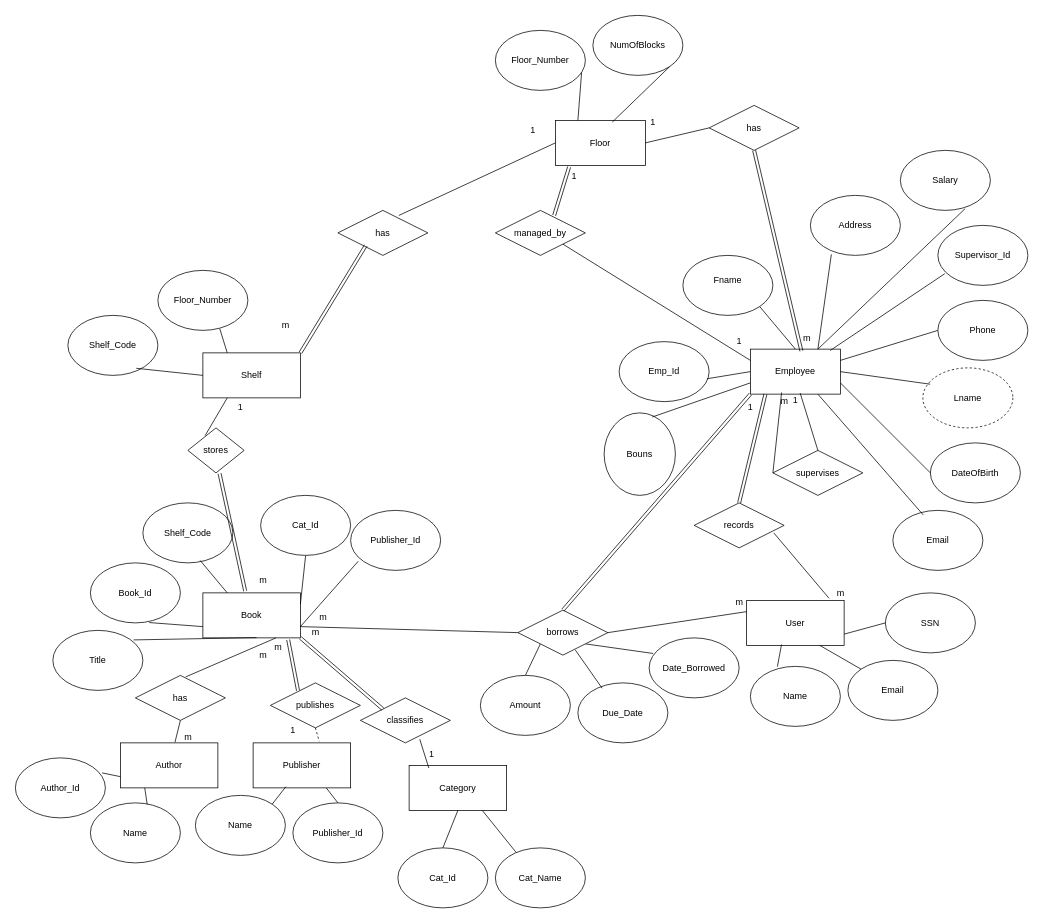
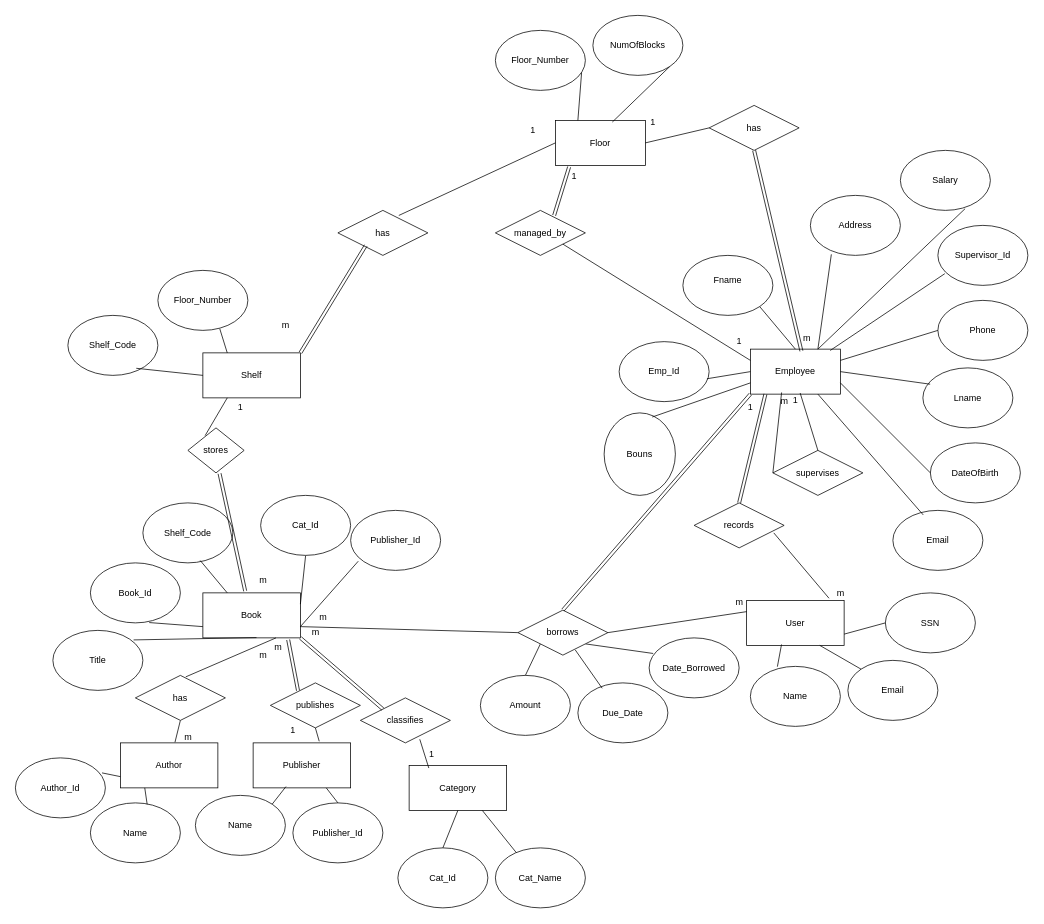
node "Lname": style dashed -> solid
edge "publishes" -- "Publisher": style dashed -> solid
